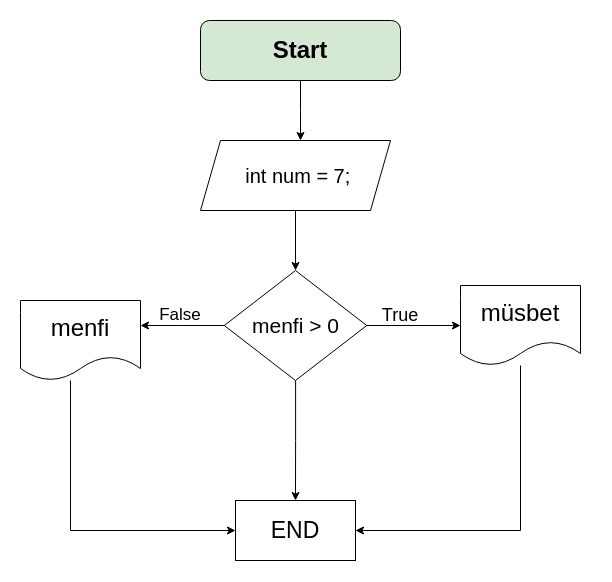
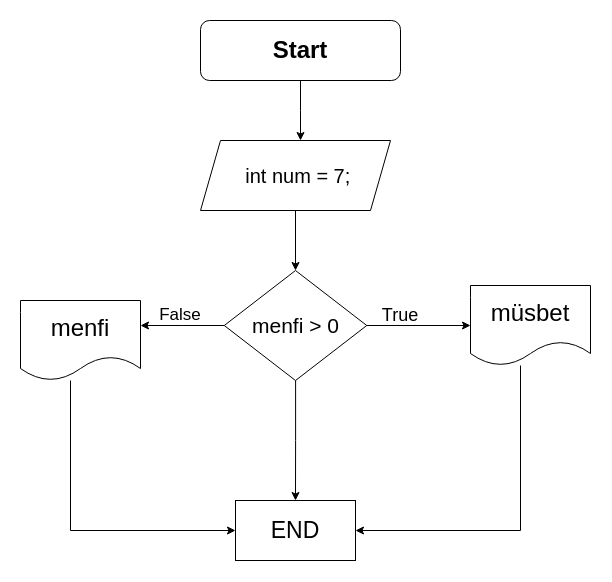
node "Start": fillcolor #d5e8d4 -> #ffffff
node "müsbet": moved (521, 326) -> (531, 326)
